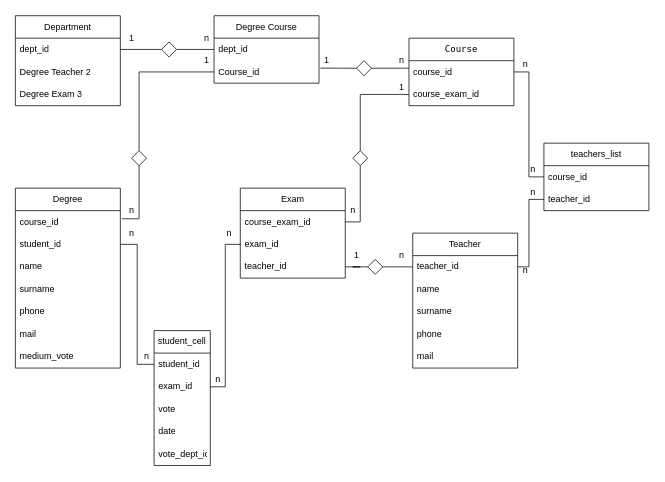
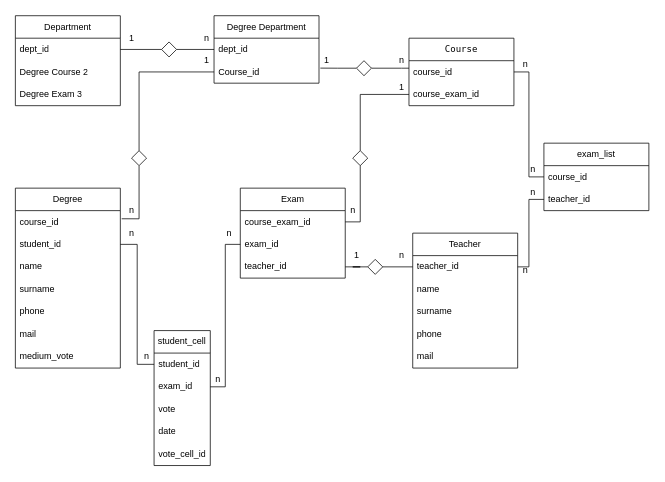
node "Degree Course": label "Degree Course" -> "Degree Department"
node "Degree Teacher 2": label "Degree Teacher 2" -> "Degree Course 2"
node "teachers_list": label "teachers_list" -> "exam_list"
node "vote_dept_id": label "vote_dept_id" -> "vote_cell_id"
